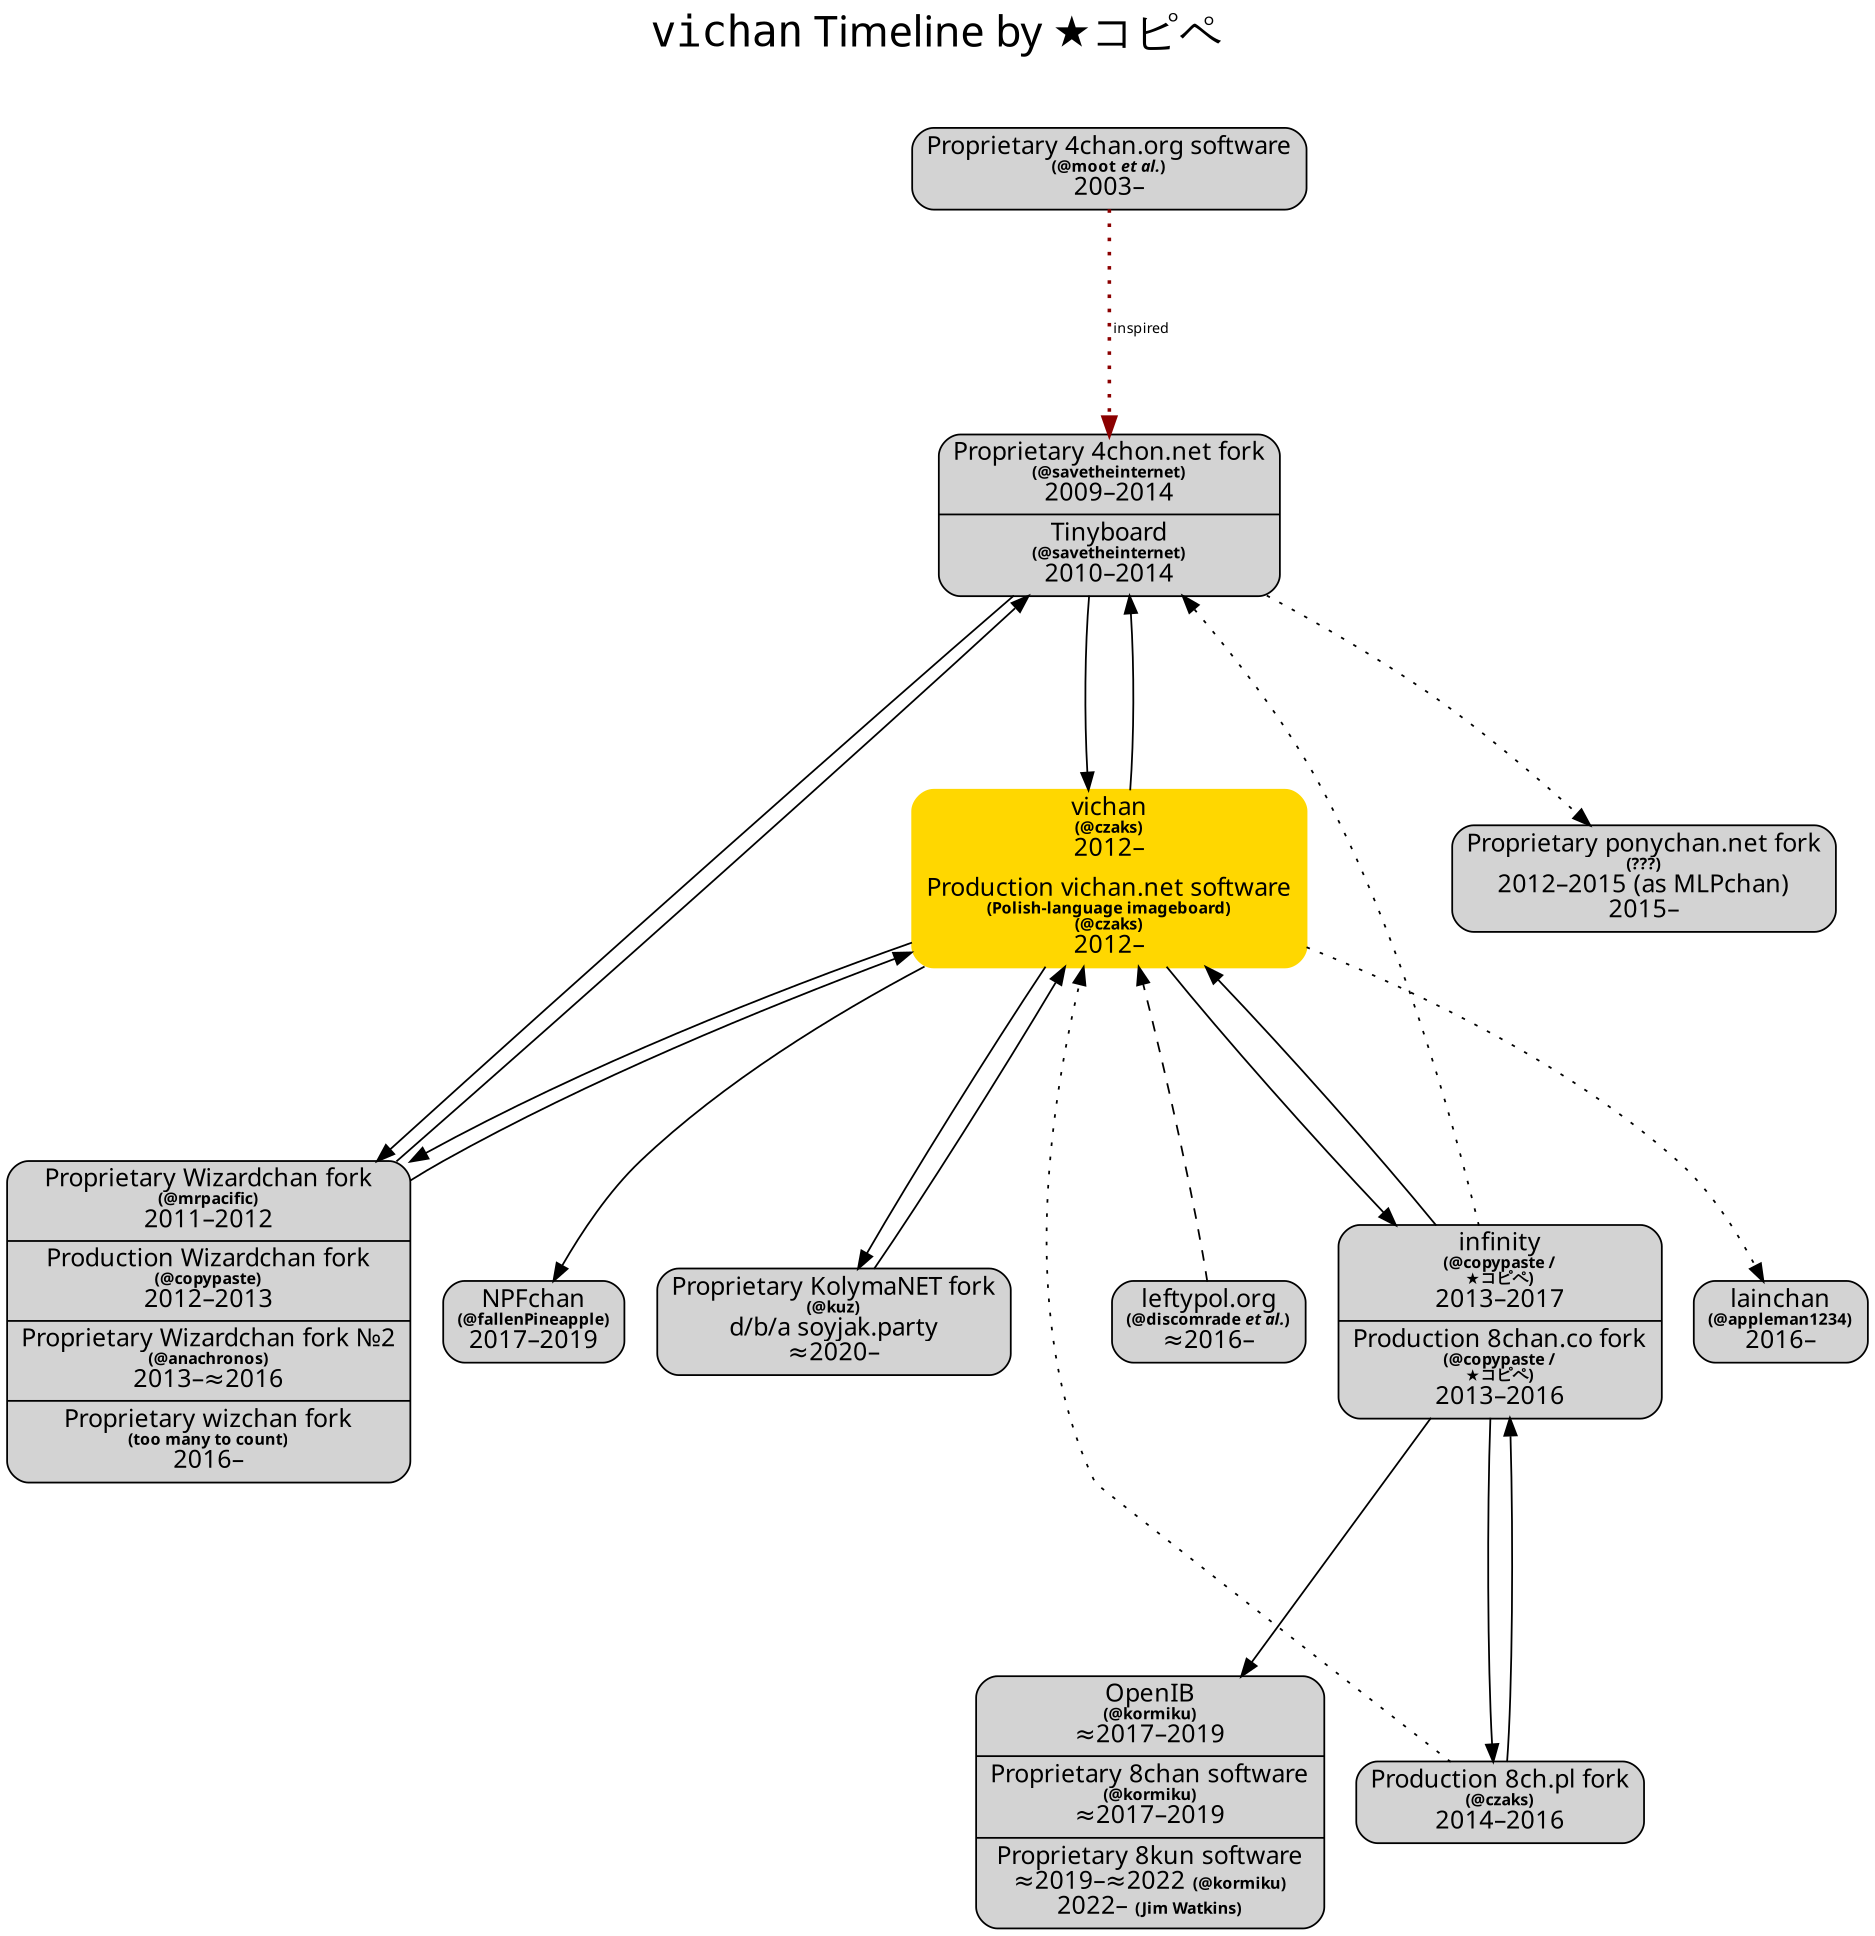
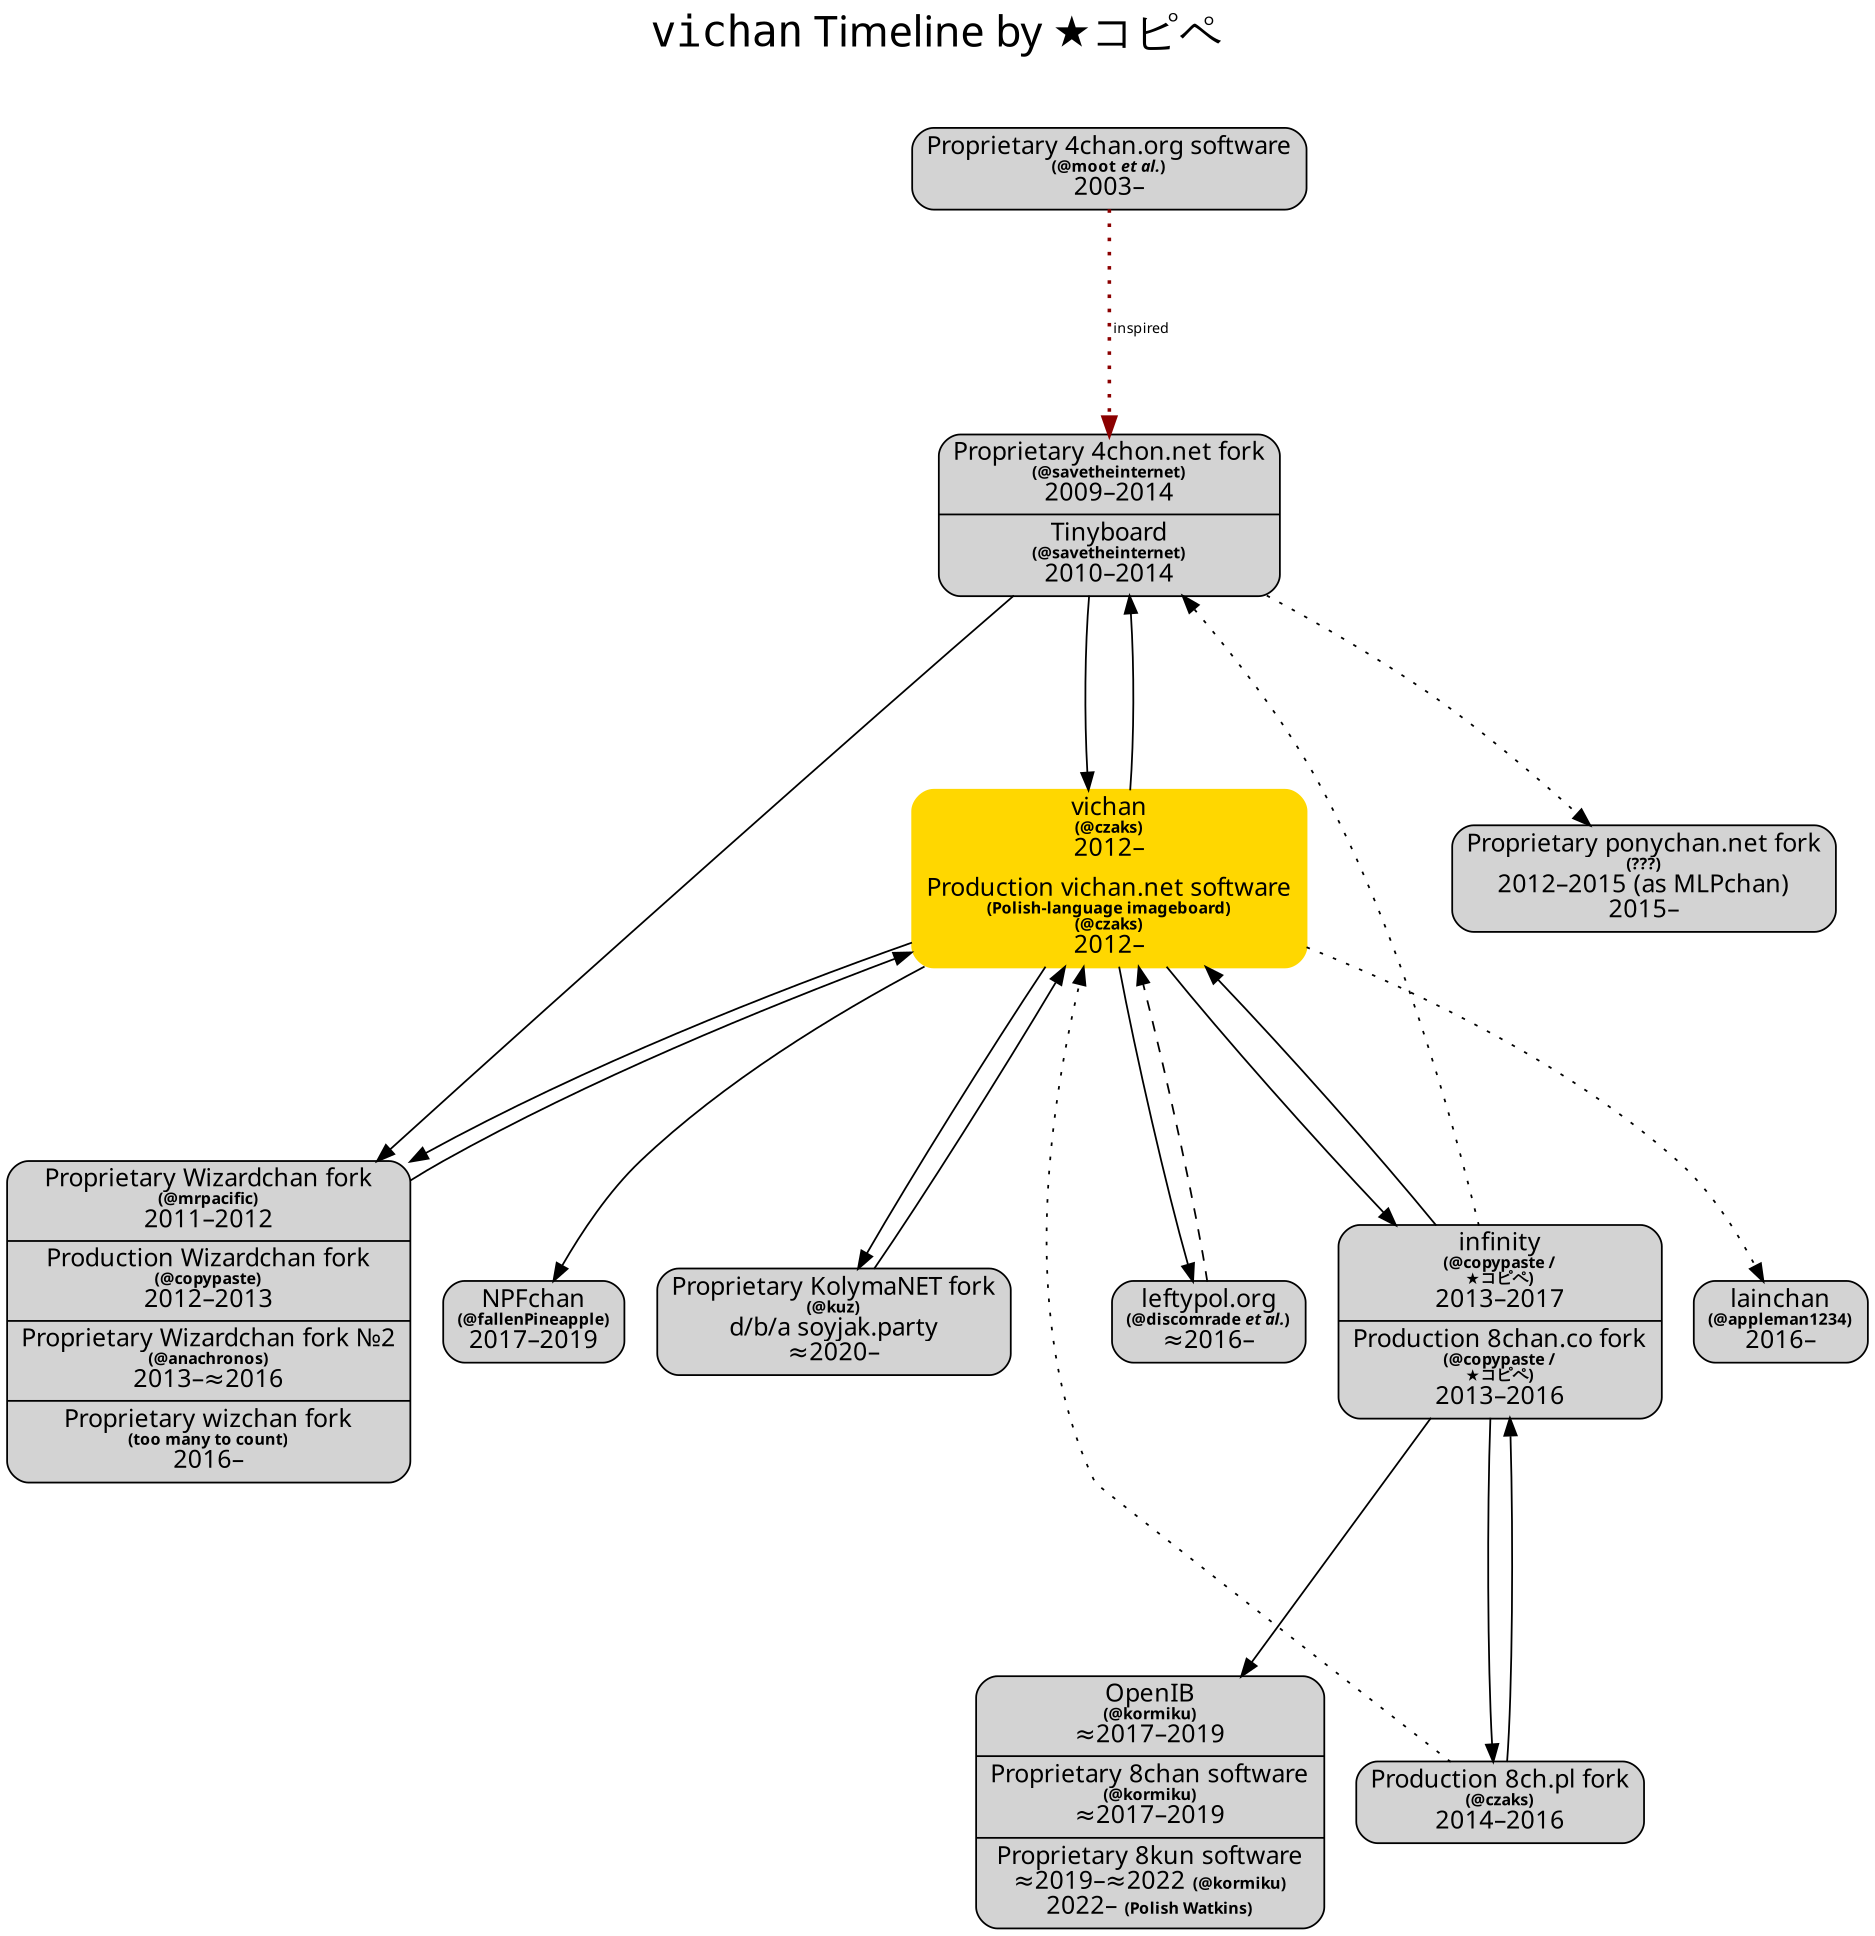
edge "Proprietary Wizardchan fork" -> "Proprietary 4chon.net fork": removed
edge "vichan" -> "leftypol.org": added
node "OpenIB": text "(Jim Watkins)" -> "(Polish Watkins)"
